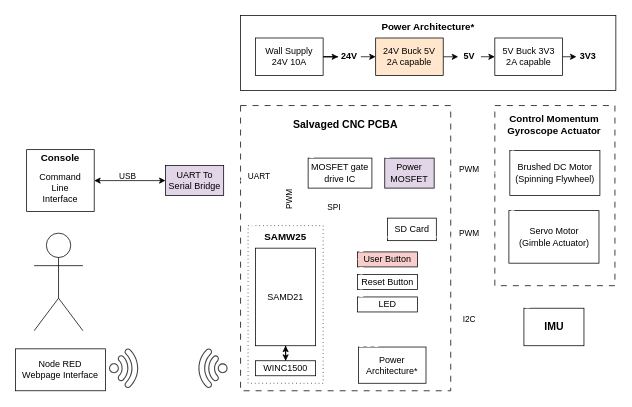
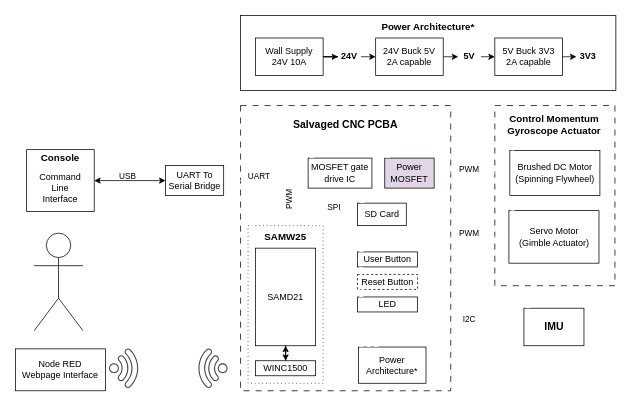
node "24V Buck 5V 2A capable": fillcolor #ffe6cc -> #ffffff
node "UART To Serial Bridge": fillcolor #e1d5e7 -> #ffffff
node "SD Card": moved (412, 229) -> (382, 214)
node "User Button": fillcolor #f8cecc -> #ffffff
node "Reset Button": style solid -> dashed
